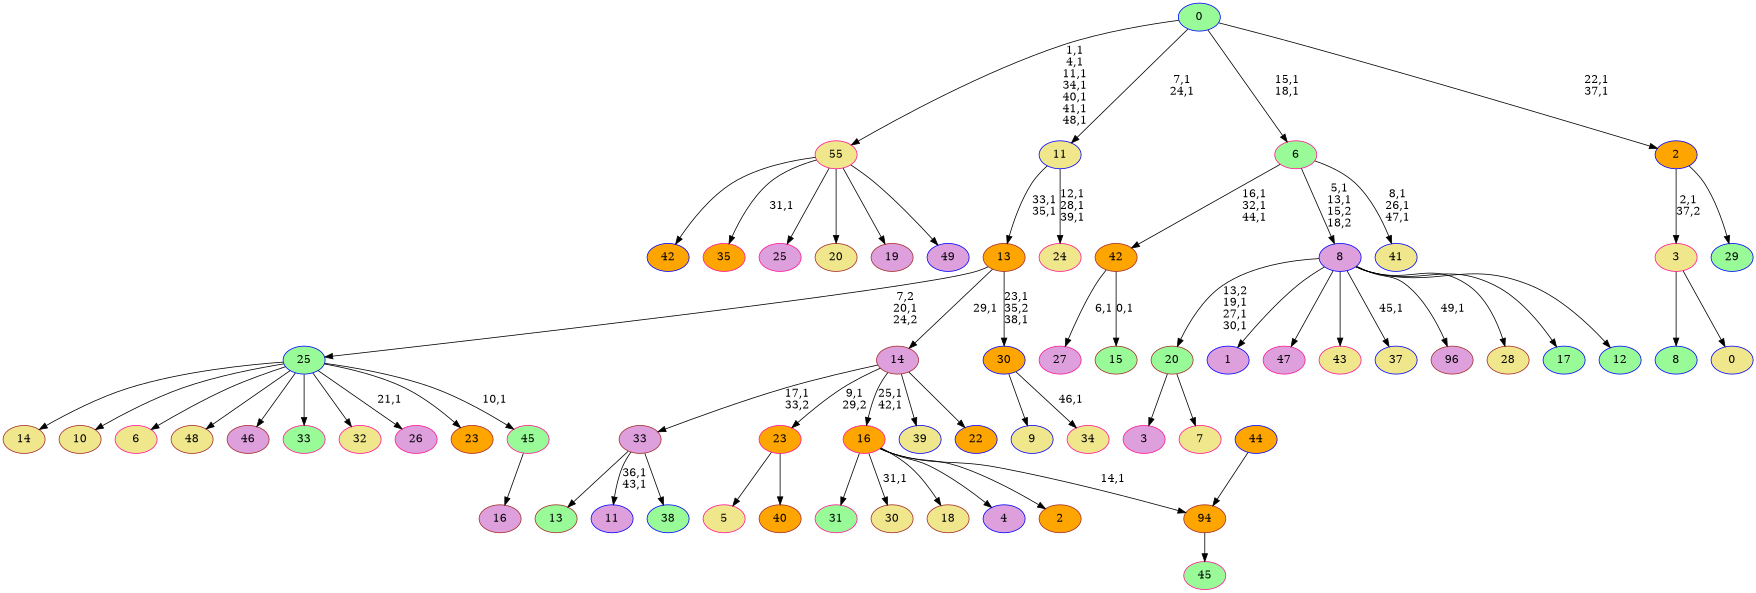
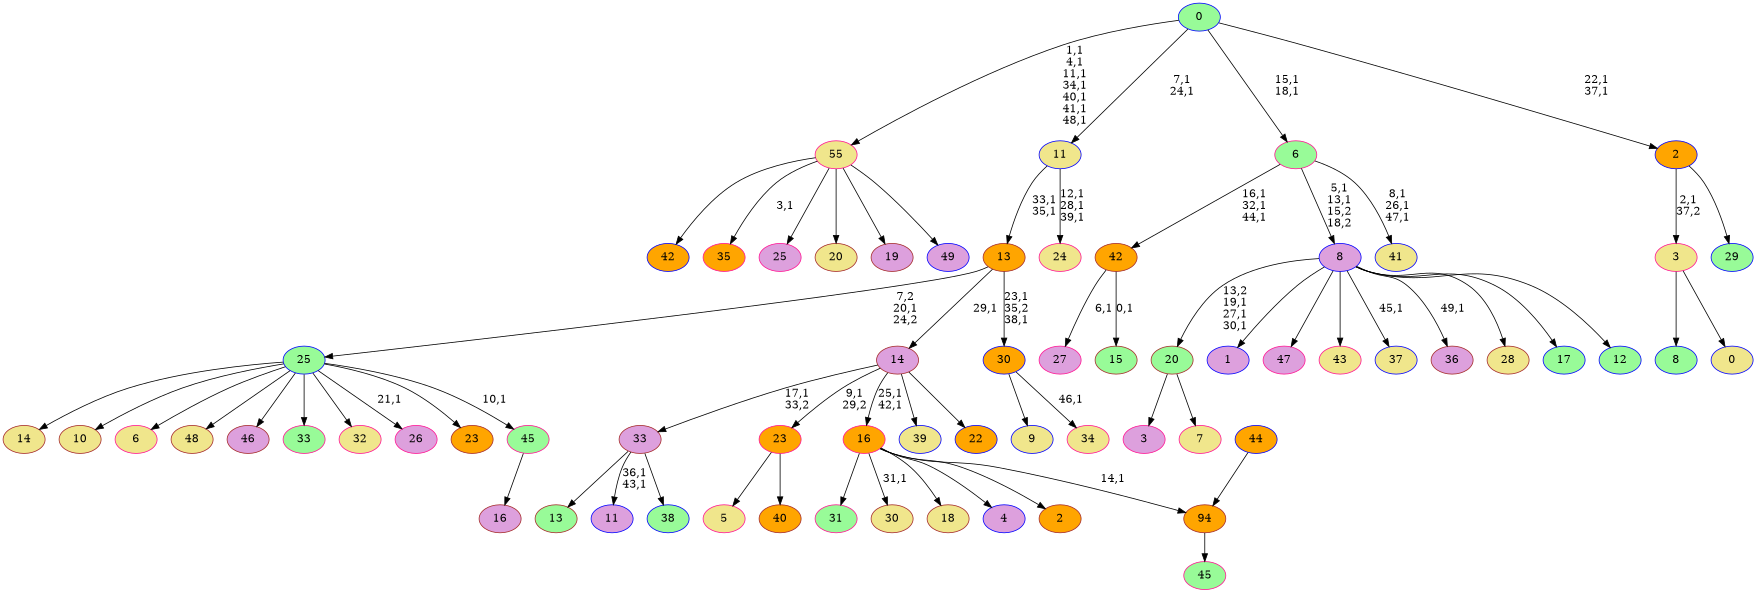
edge "55" -> "35": label "31,1" -> "3,1"
node "96": label "96" -> "36"
